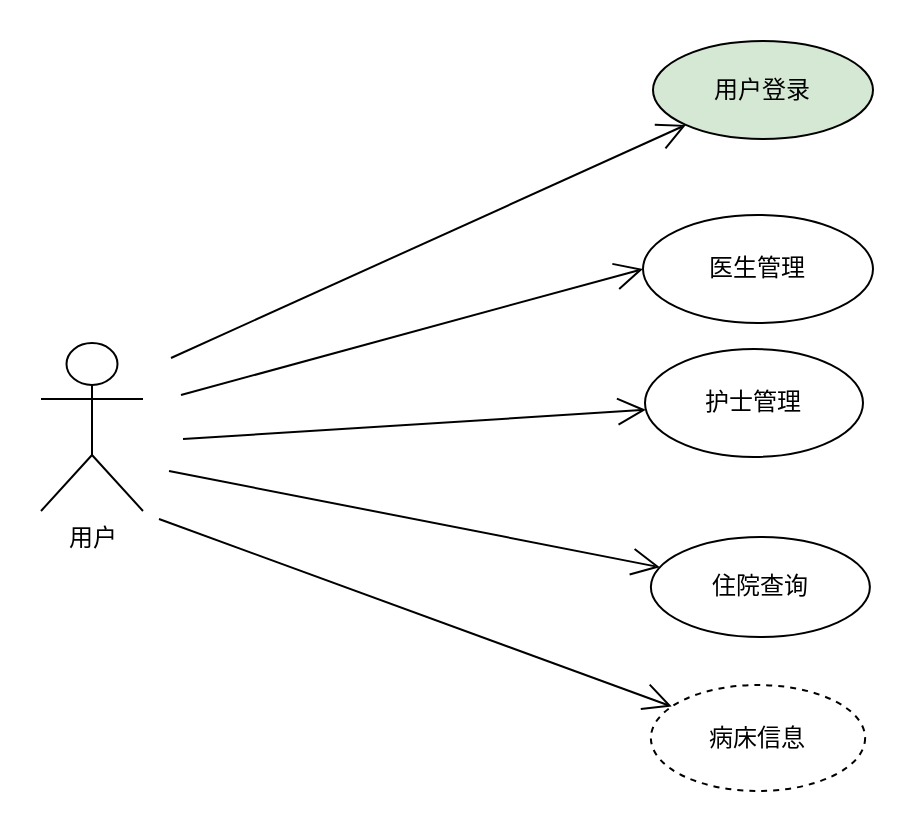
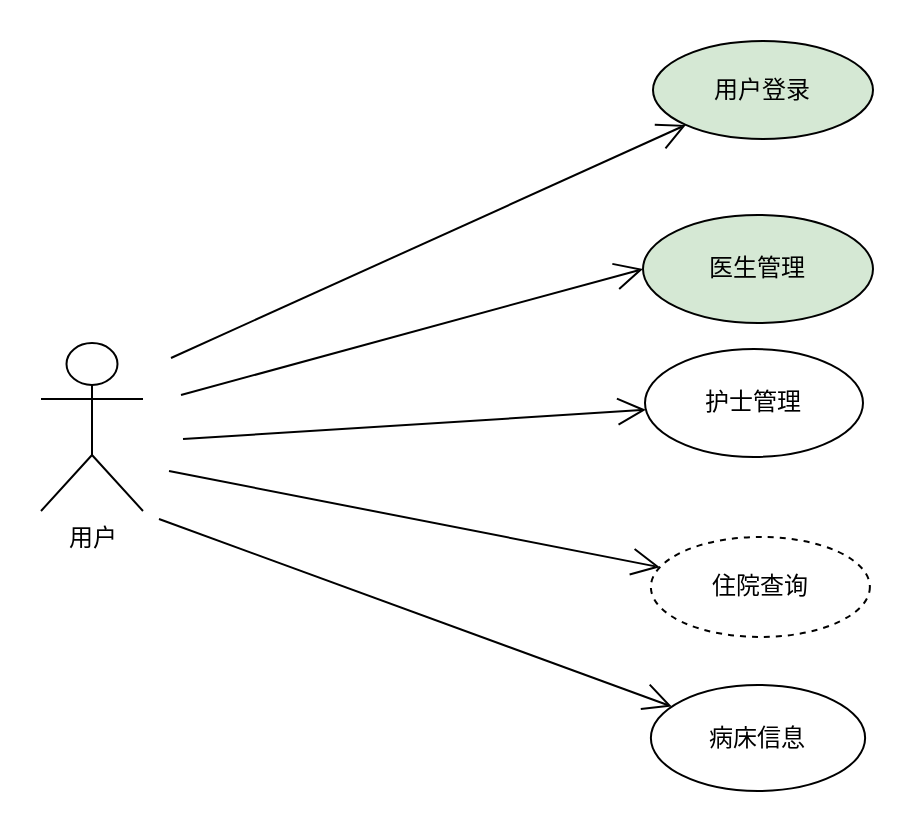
node "医生管理": fillcolor #ffffff -> #d5e8d4
node "住院查询": style solid -> dashed
node "病床信息": style dashed -> solid
